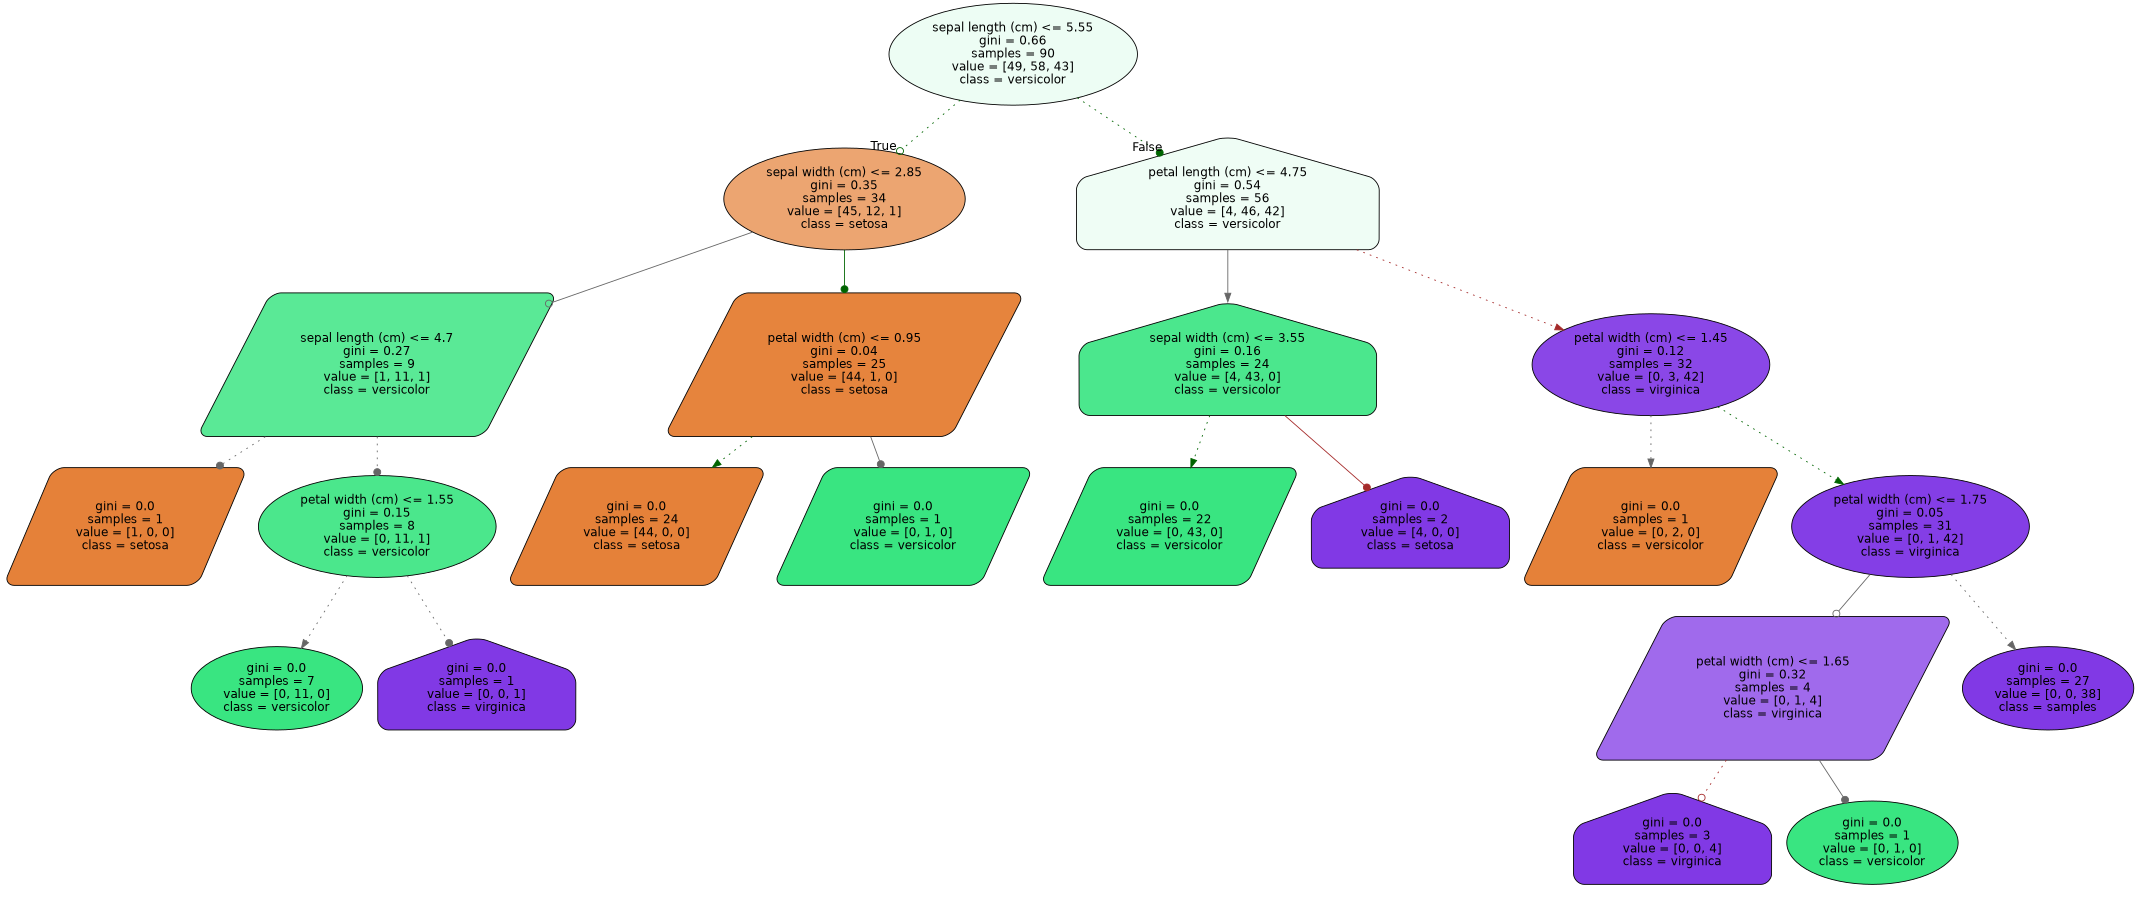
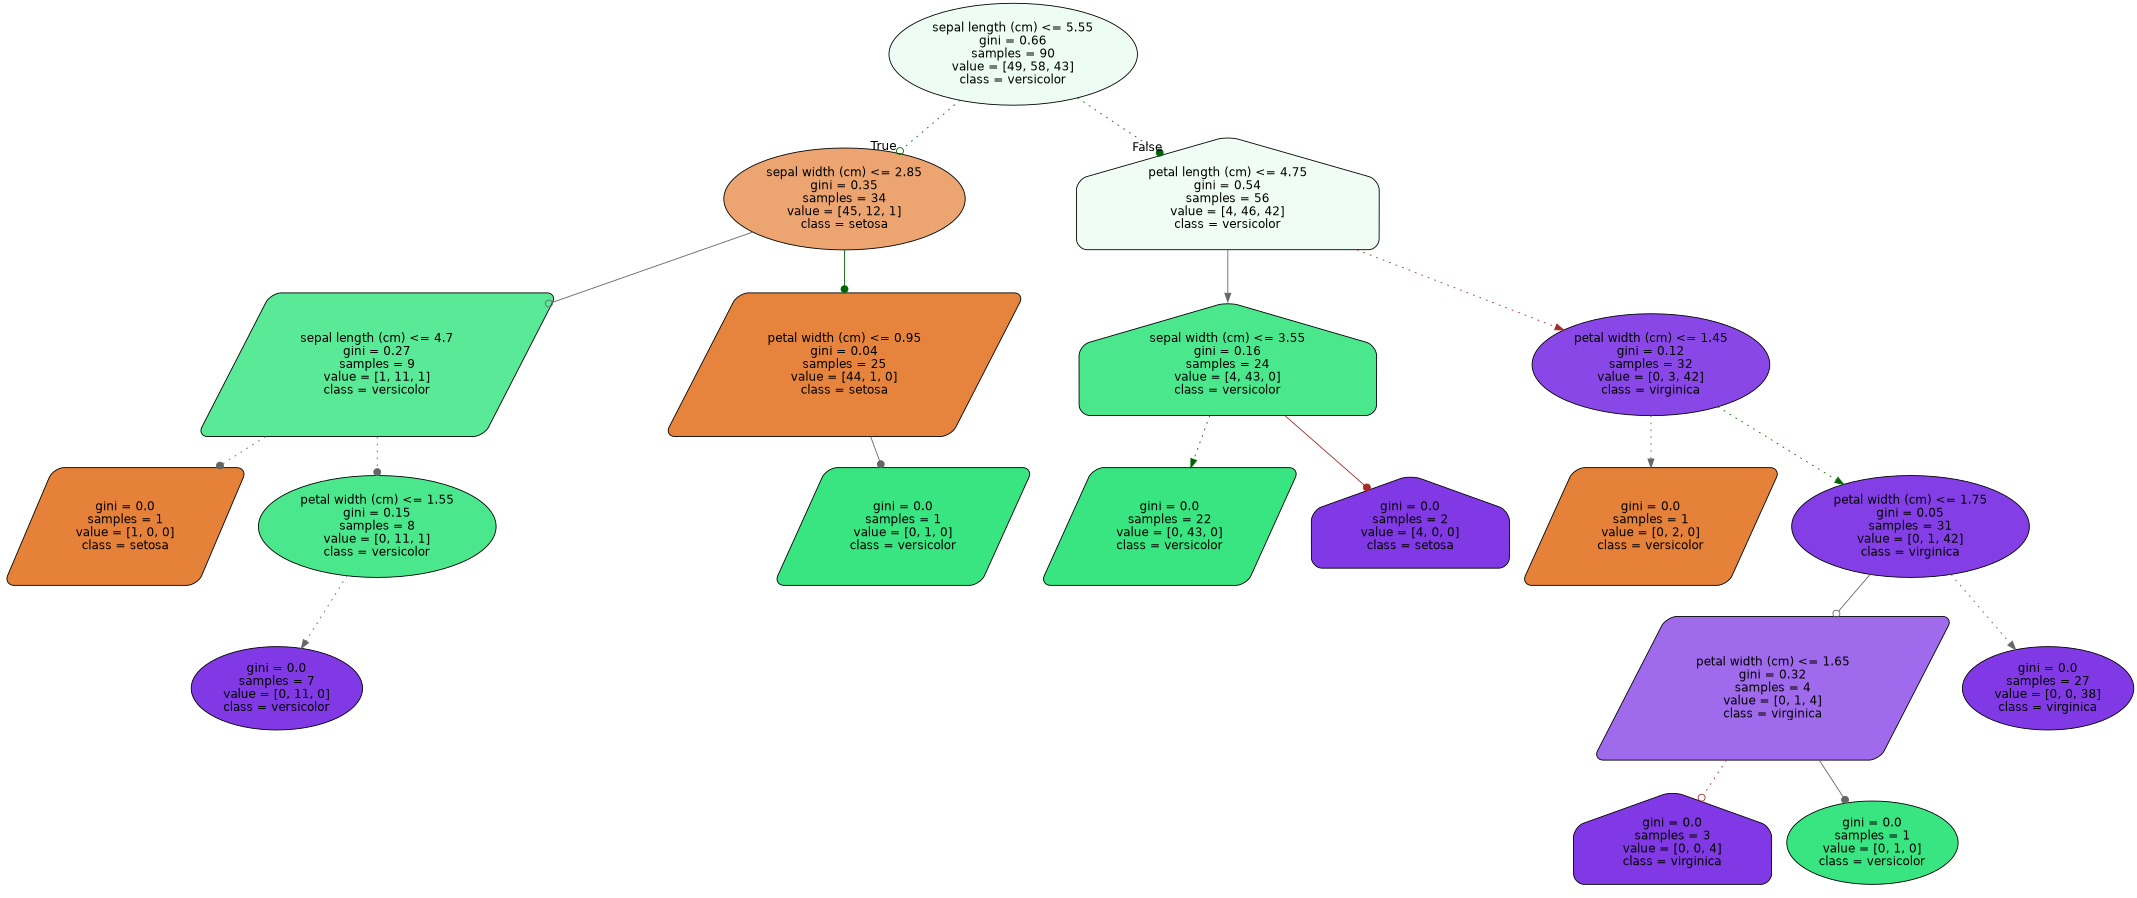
node "gini = 0.0 samples = 24 value = [44, 0, 0] class = setosa": removed
node "gini = 0.0 samples = 7 value = [0, 11, 0] class = versicolor": fillcolor #39e581 -> #8139e5
node "gini = 0.0 samples = 1 value = [0, 0, 1] class = virginica": removed
node "gini = 0.0 samples = 27 value = [0, 0, 38] class = samples": label "gini = 0.0 samples = 27 value = [0, 0, 38] class = samples" -> "gini = 0.0 samples = 27 value = [0, 0, 38] class = virginica"
